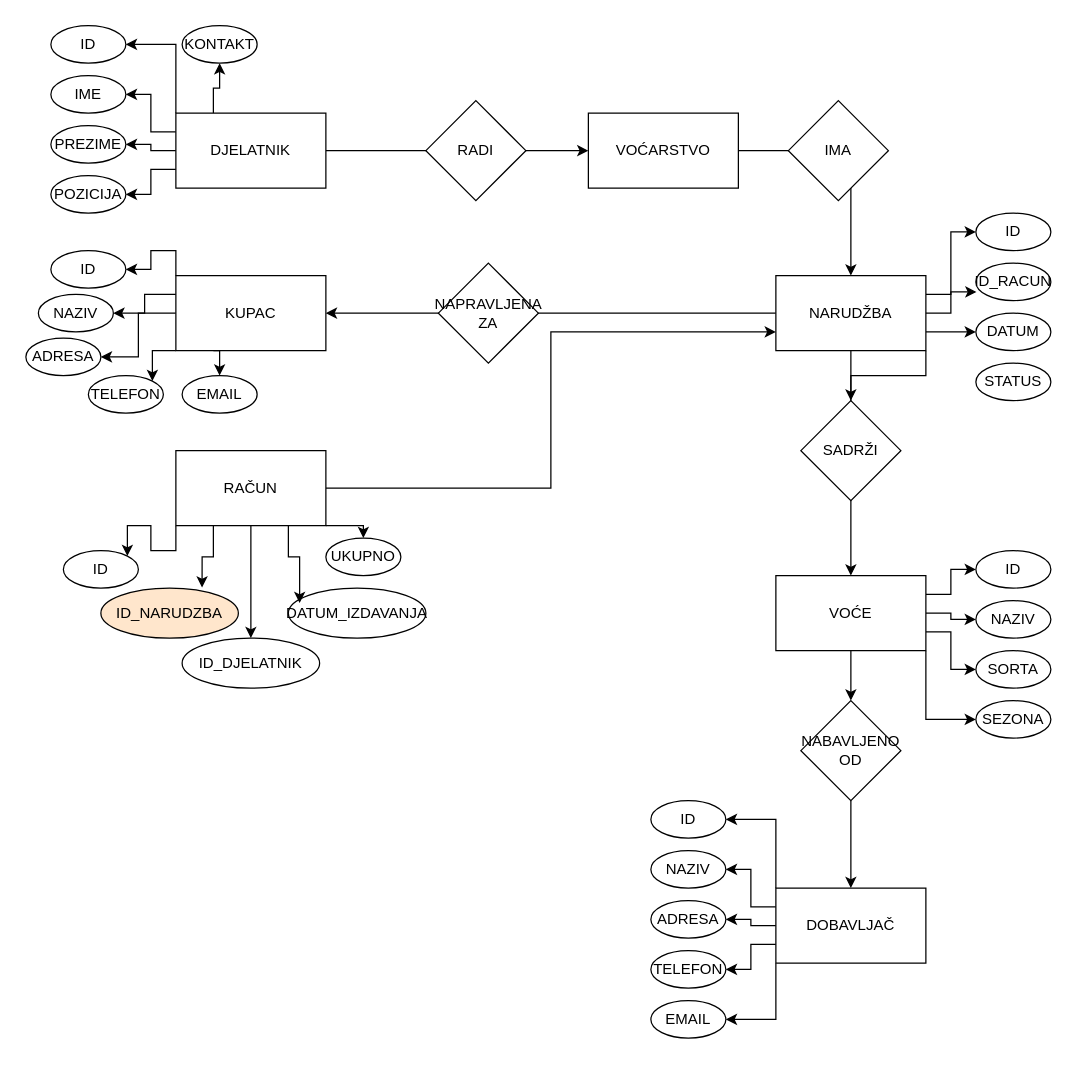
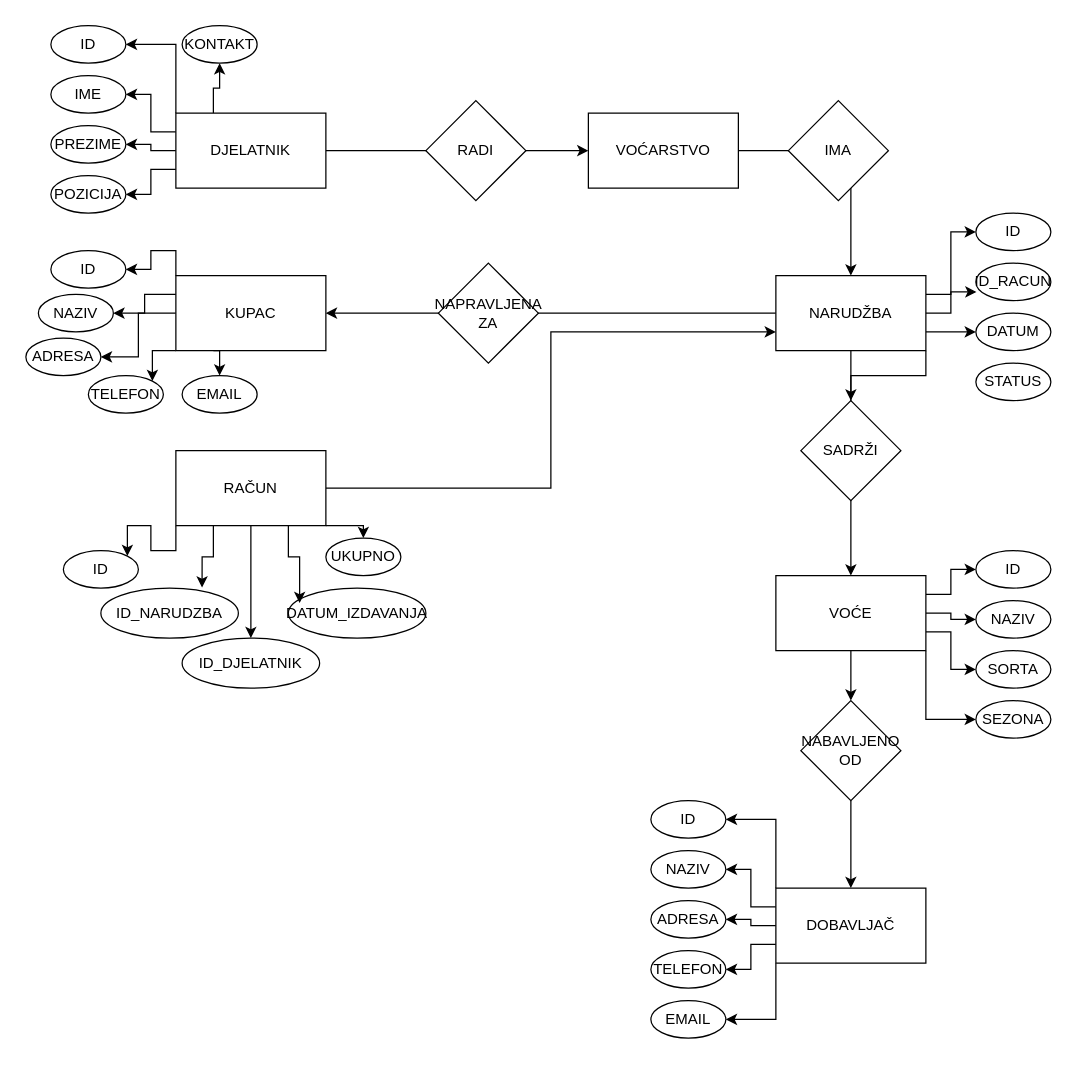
node "ID_NARUDZBA": fillcolor #ffe6cc -> #ffffff
